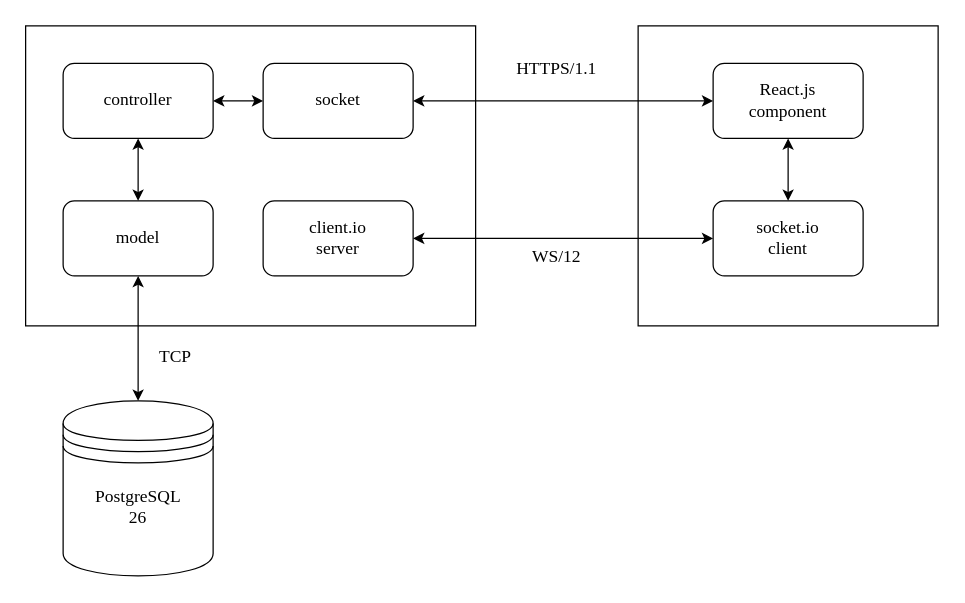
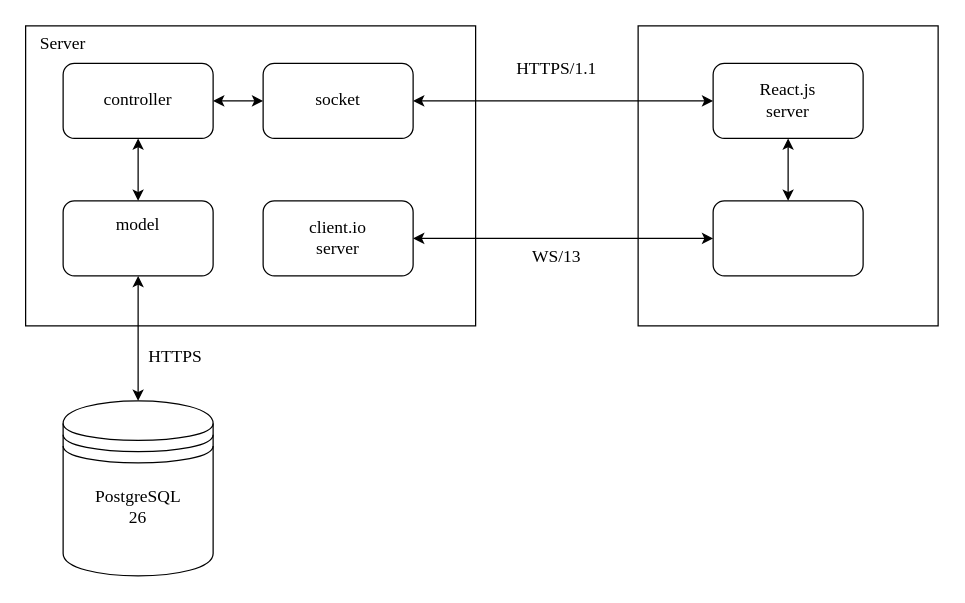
node "Server": added
node "React.js component": label "React.js component" -> "React.js server"
node "model": moved (138, 238) -> (138, 226)
node "socket.io client": removed
node "WS/12": label "WS/12" -> "WS/13"
node "TCP": label "TCP" -> "HTTPS"
